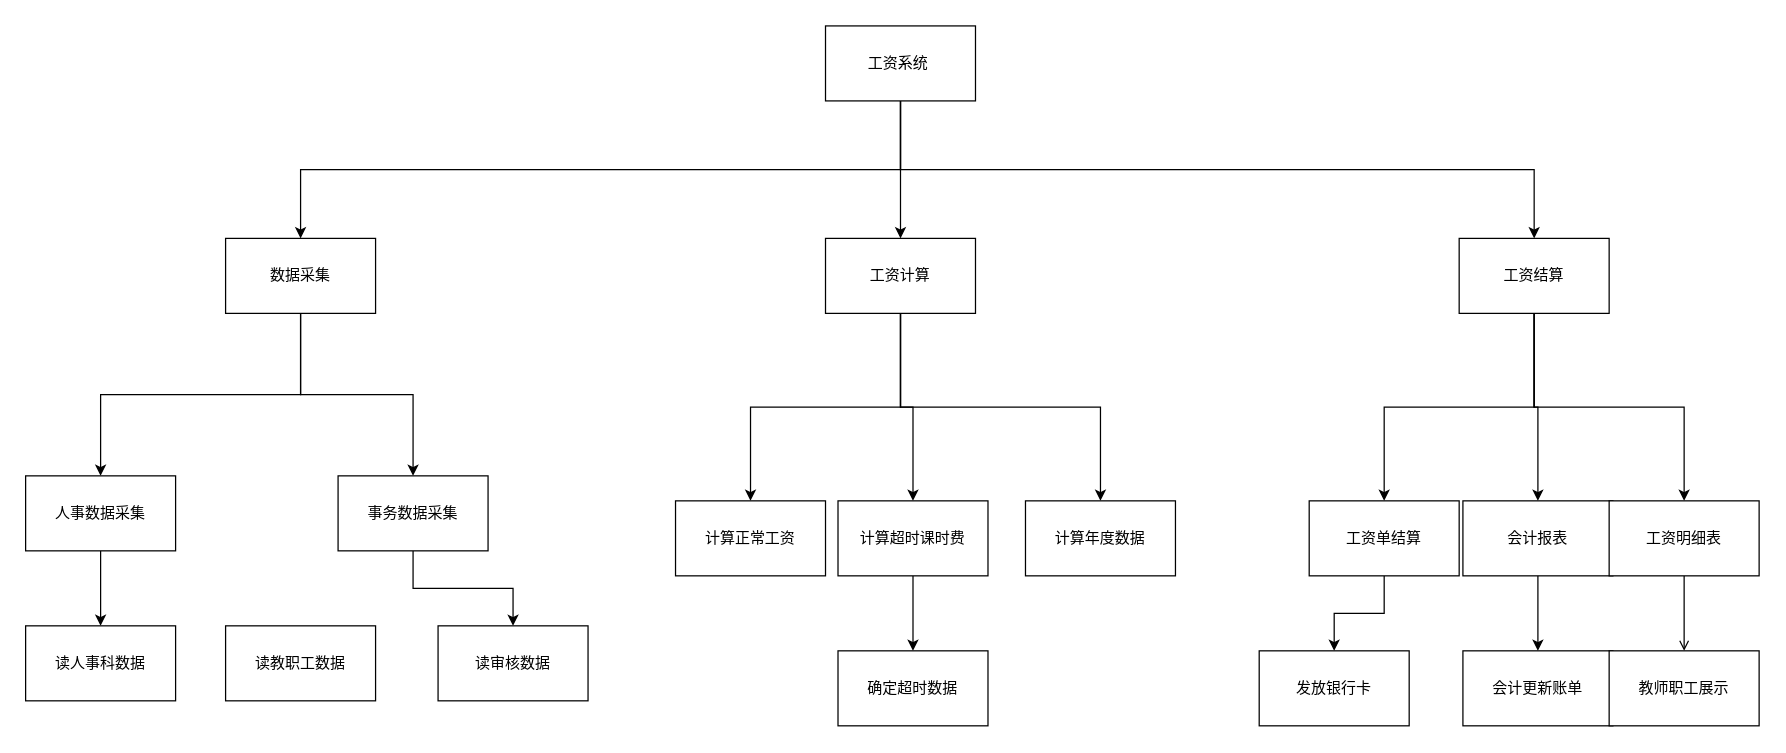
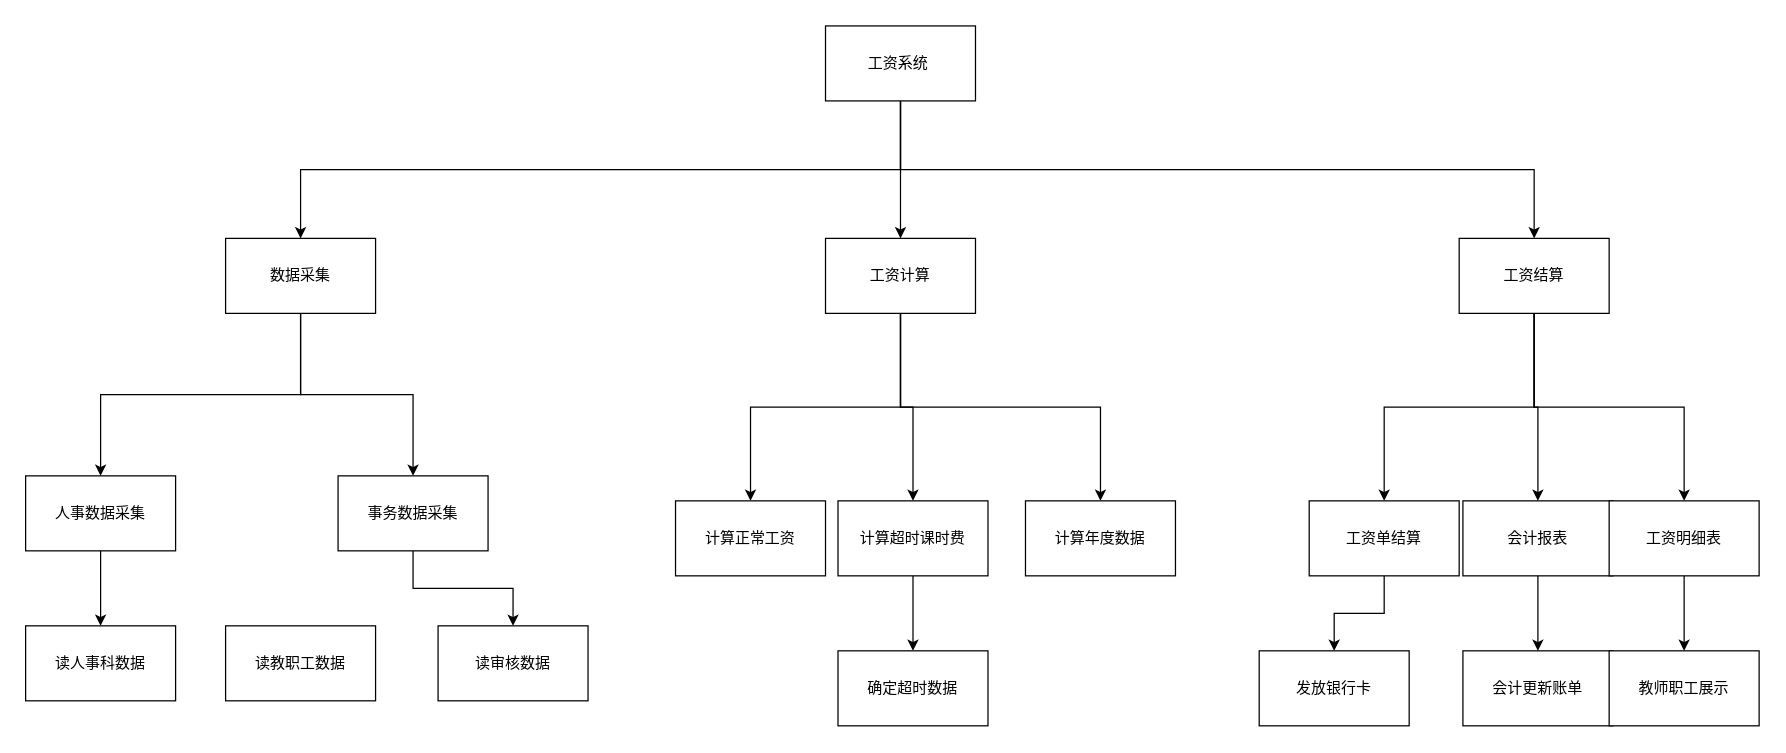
edge "工资明细表" -> "教师职工展示": arrowhead open -> classic
